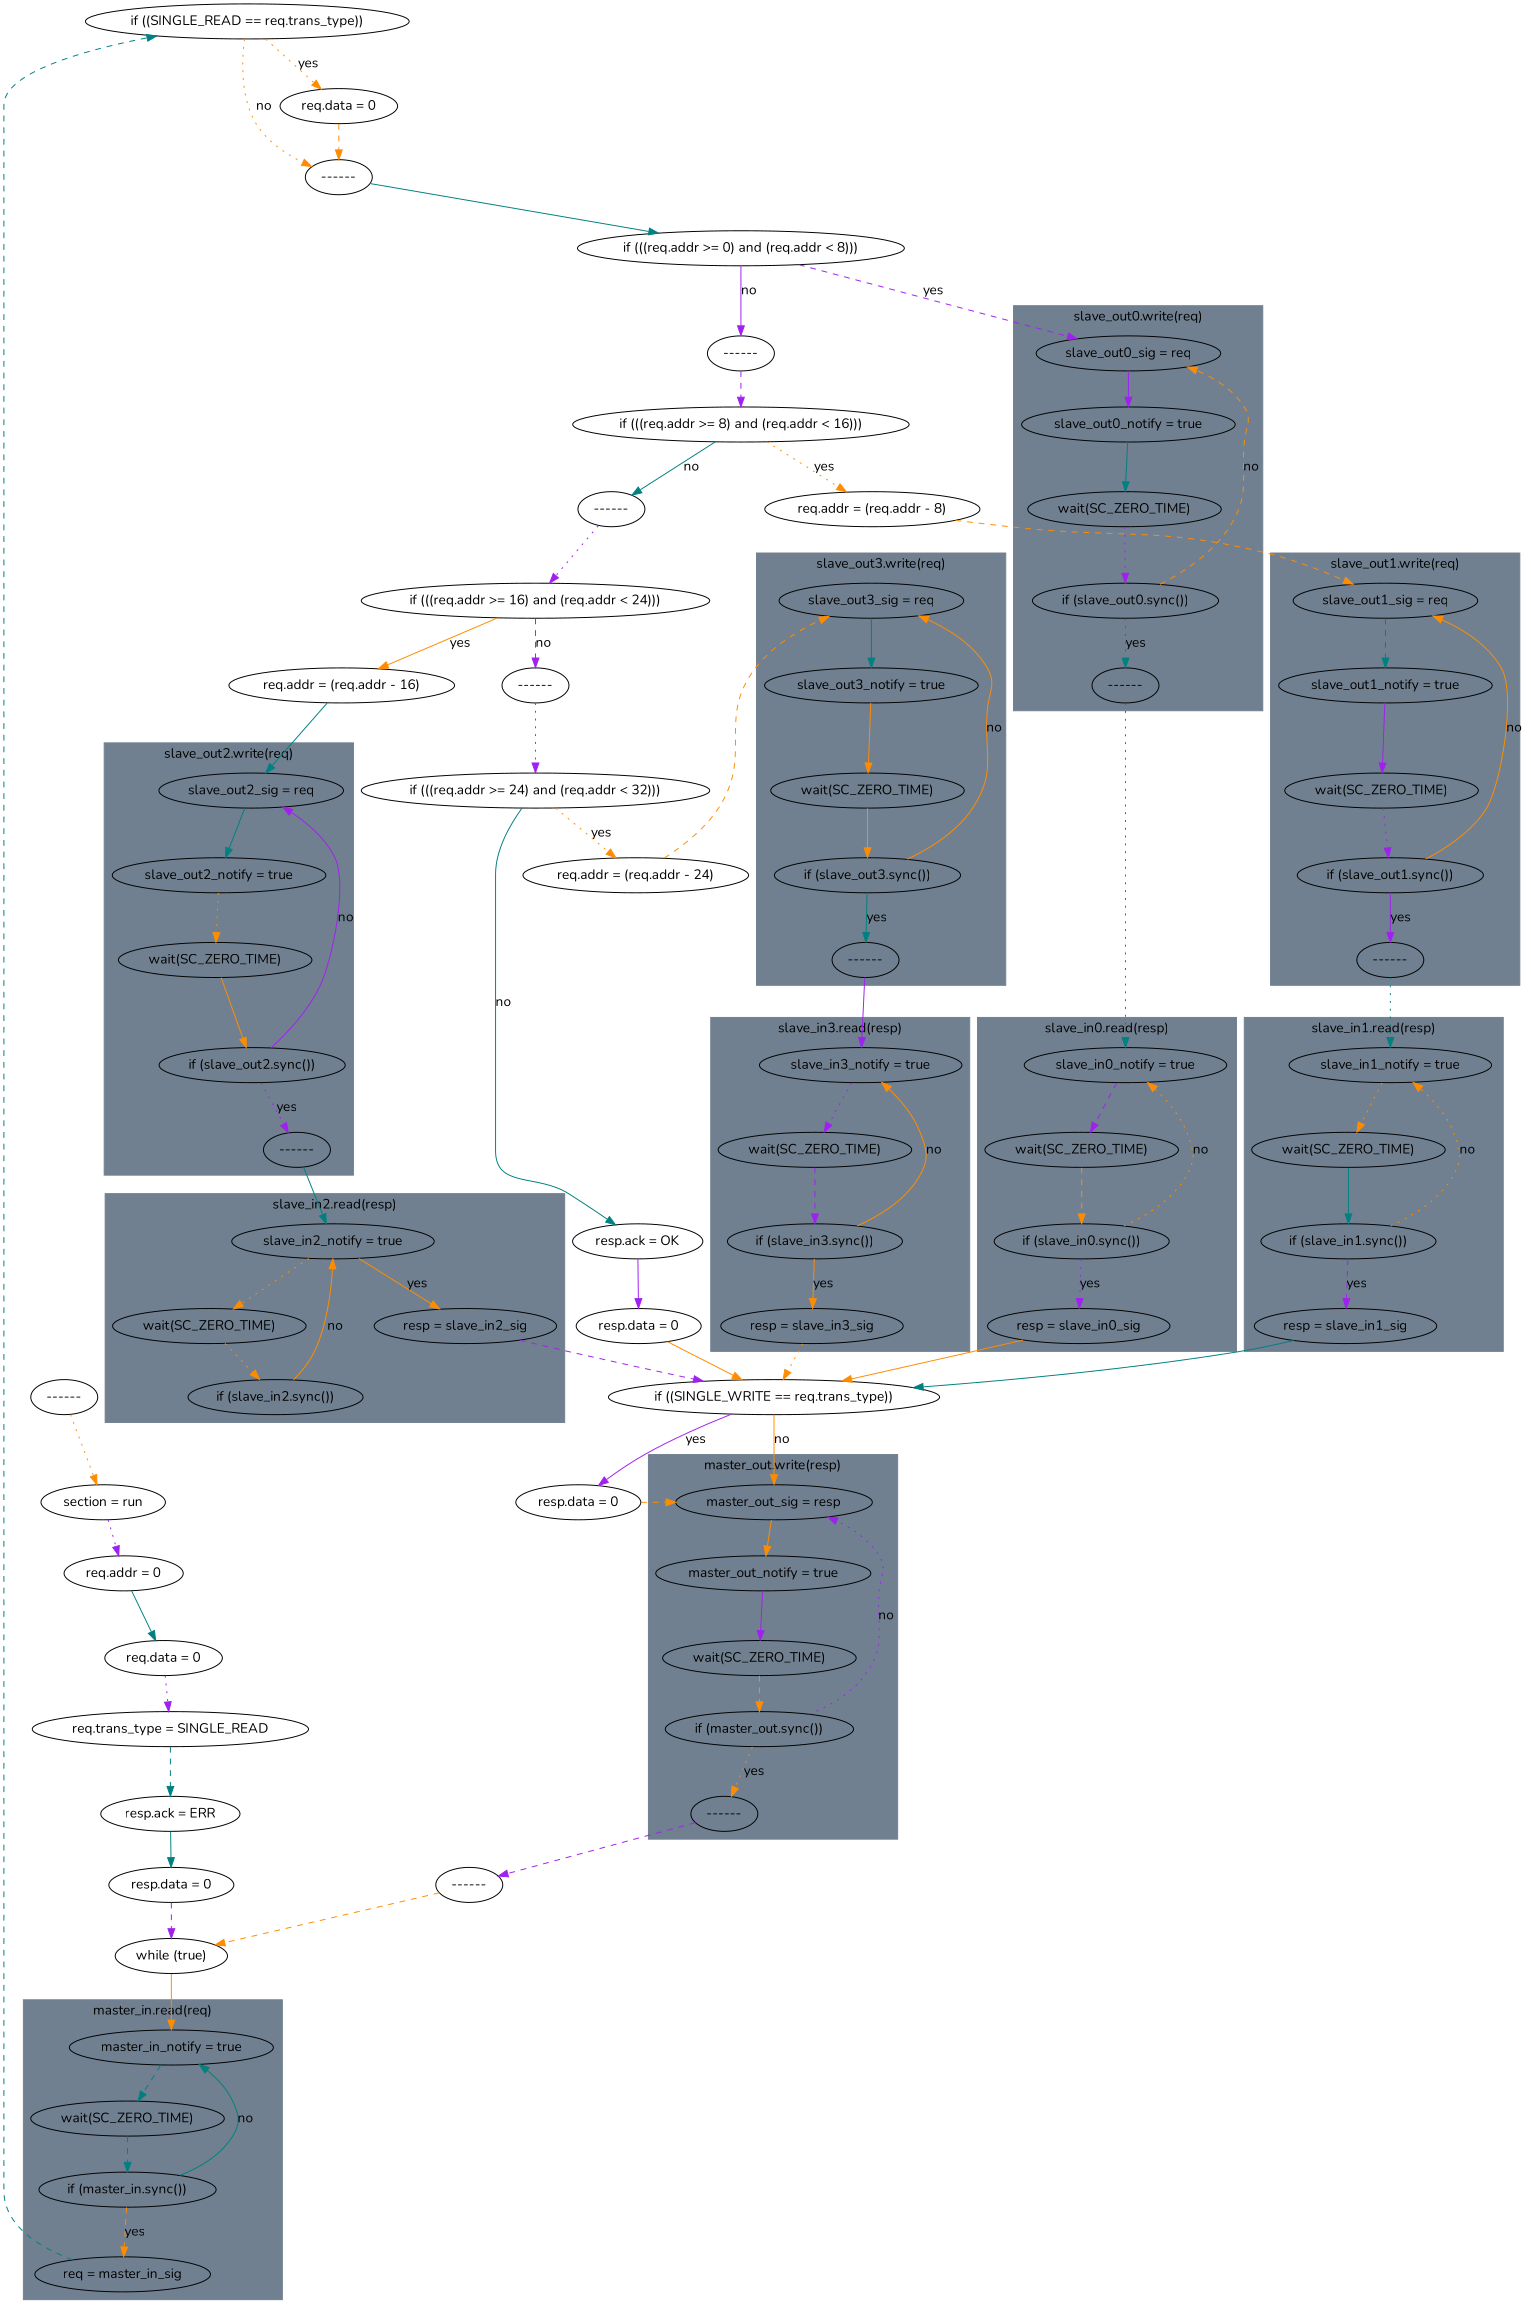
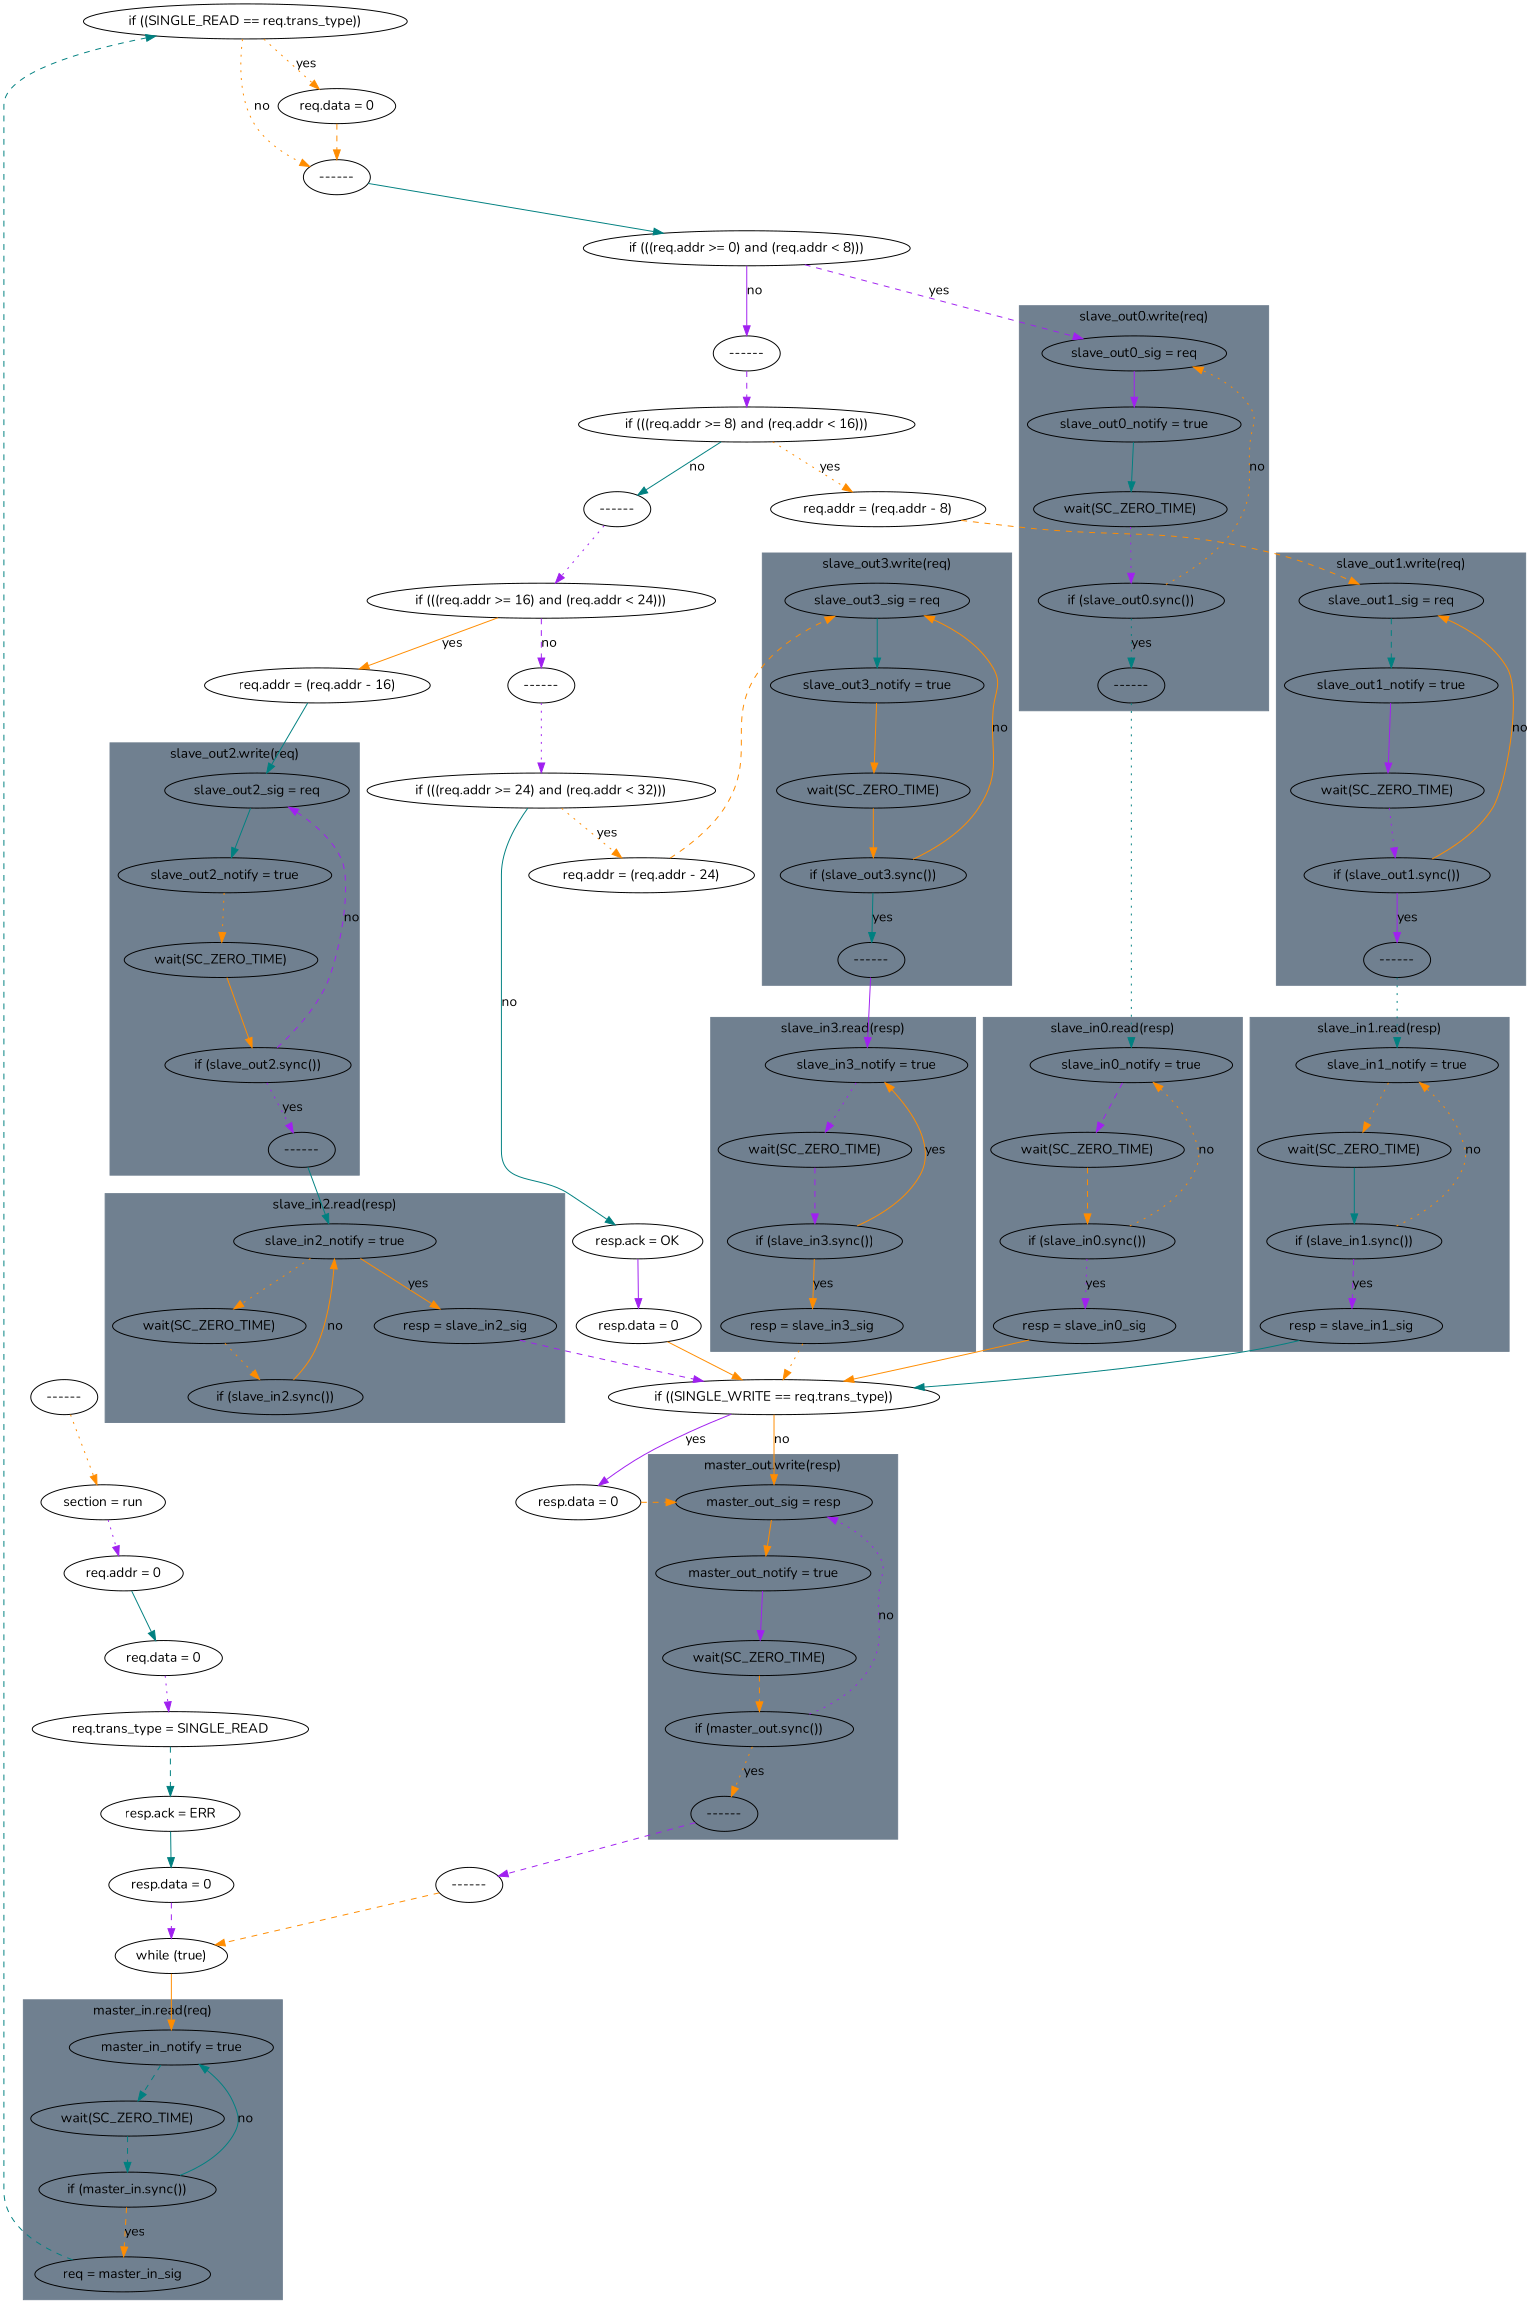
edge "if (slave_out0.sync())" -> "slave_out0_sig = req": style dashed -> dotted
edge "if (slave_out2.sync())" -> "slave_out2_sig = req": style solid -> dashed
edge "if (slave_in3.sync())" -> "slave_in3_notify = true": label "no" -> "yes"
